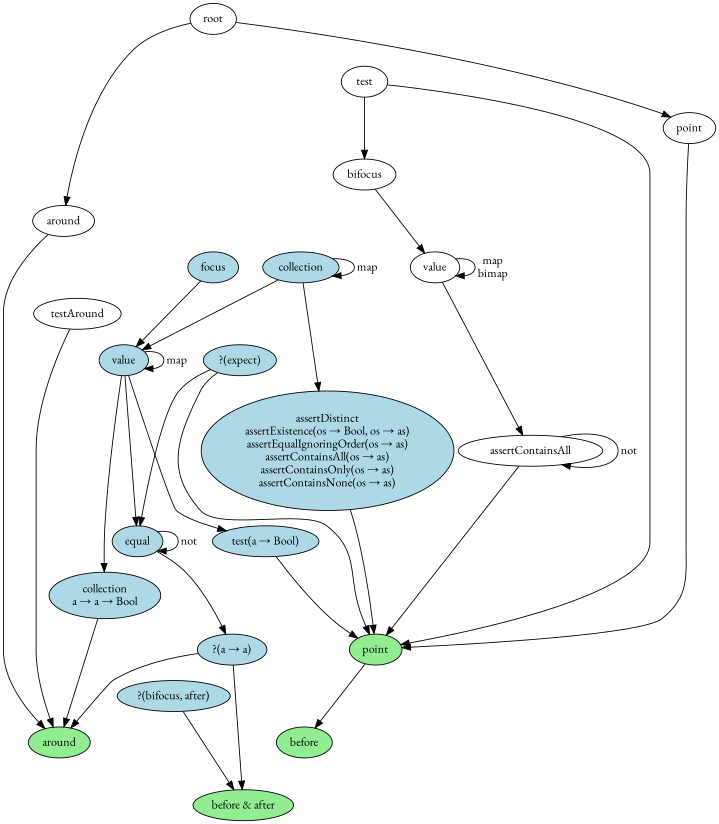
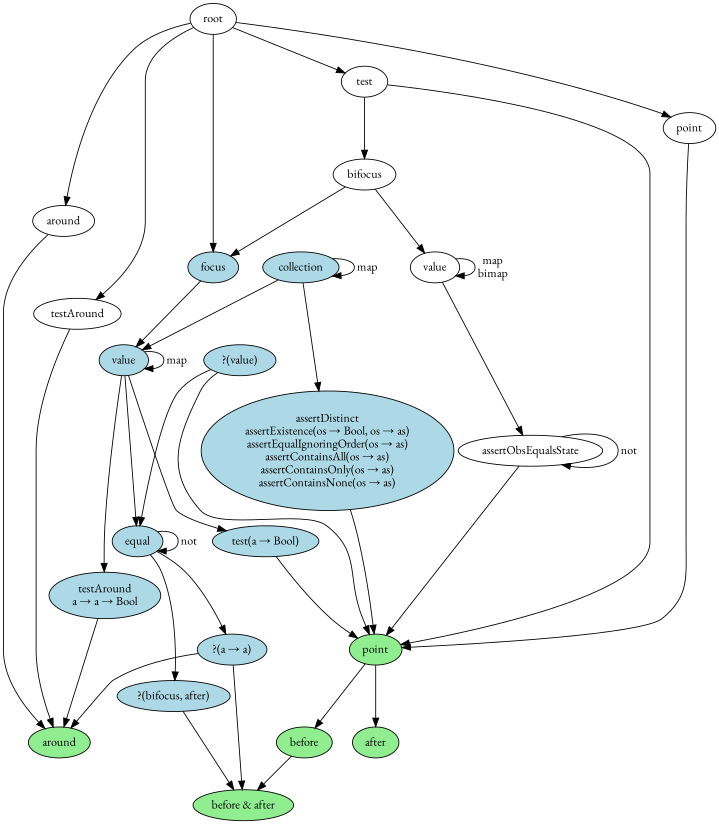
edge "root" -> "test": added
edge "root" -> "focus": added
edge "root" -> "testAround": added
edge "bifocus" -> "focus": added
node "?(expect)": label "?(expect)" -> "?(value)"
node "assertContainsAll": label "assertContainsAll" -> "assertObsEqualsState"
node "collection a → a → Bool": label "collection a → a → Bool" -> "testAround a → a → Bool"
edge "equal" -> "?(bifocus, after)": added
node "after": added
edge "before" -> "before & after": added
